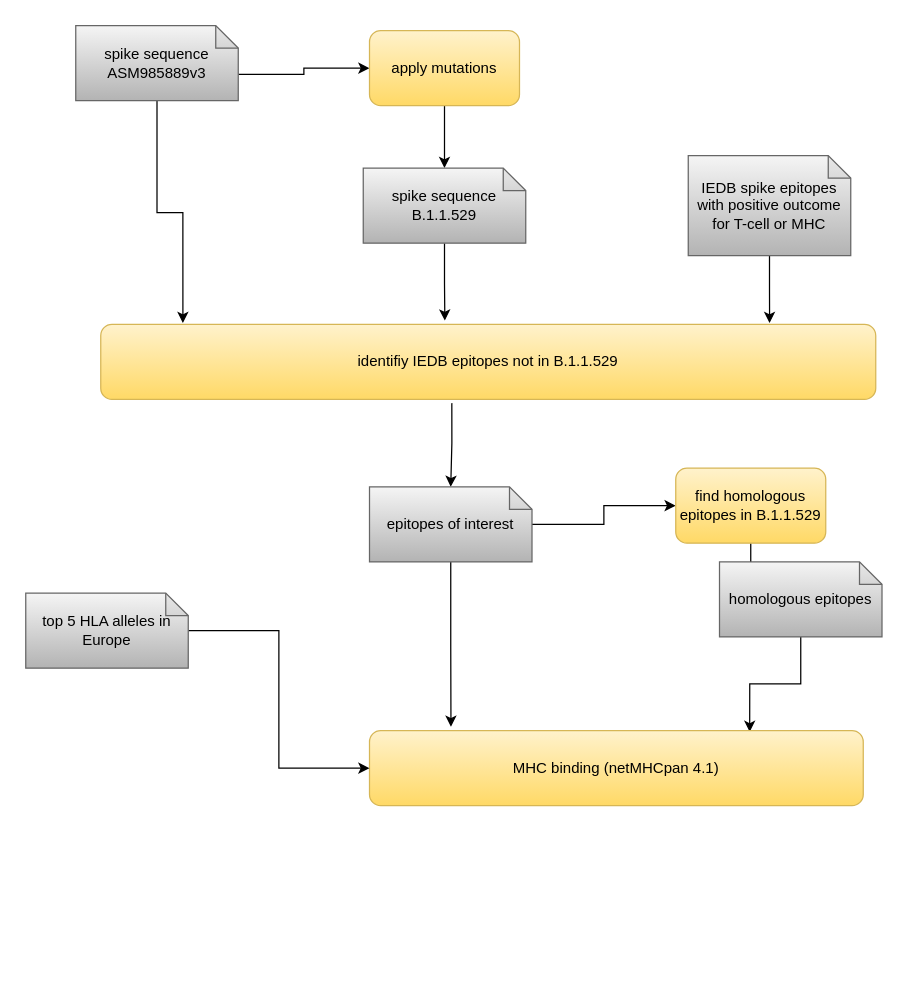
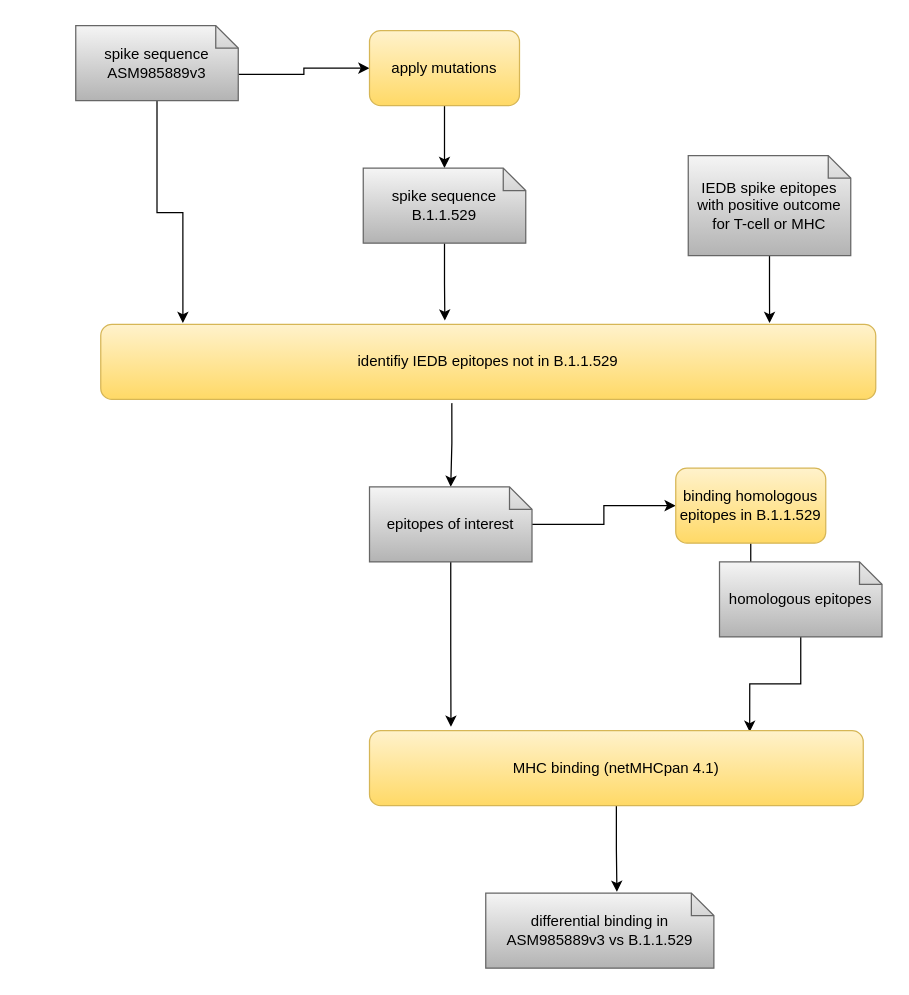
node "find homologous epitopes in B.1.1.529": label "find homologous epitopes in B.1.1.529" -> "binding homologous epitopes in B.1.1.529"
node "top 5 HLA alleles in Europe": removed
edge "top 5 HLA alleles in Europe" -> "MHC binding (netMHCpan 4.1)": removed
edge "MHC binding (netMHCpan 4.1)" -> "differential binding in ASM985889v3 vs B.1.1.529": added
node "differential binding in ASM985889v3 vs B.1.1.529": added
